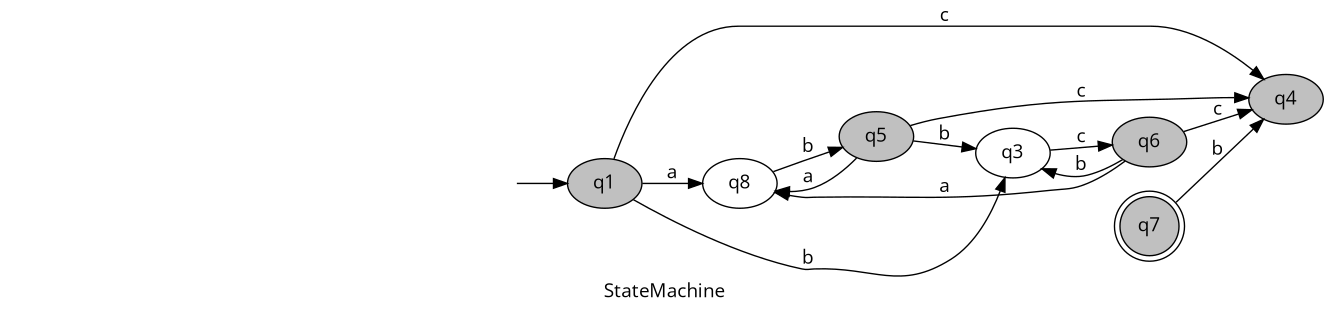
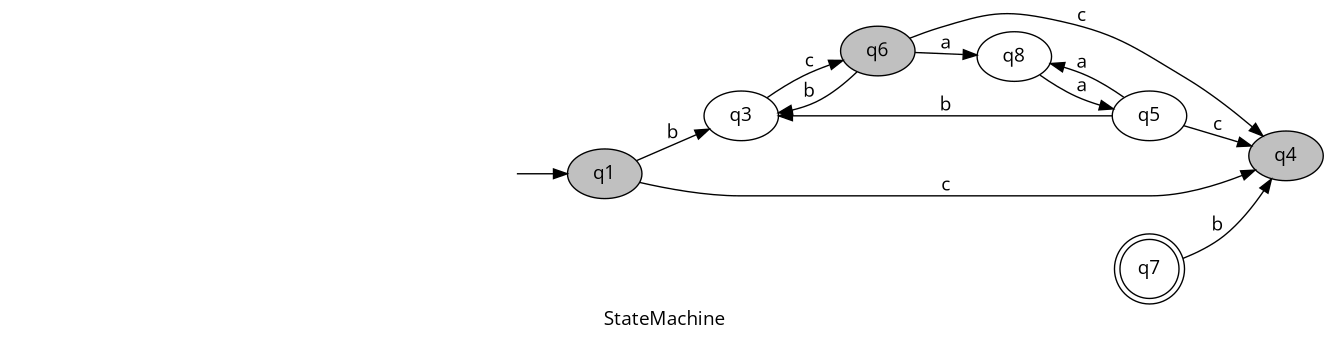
node "q5": fillcolor gray -> white
edge "q8" -> "q5": label "b" -> "a"
edge "q1" -> "q8": removed, label "a"
node "q7": fillcolor gray -> white
